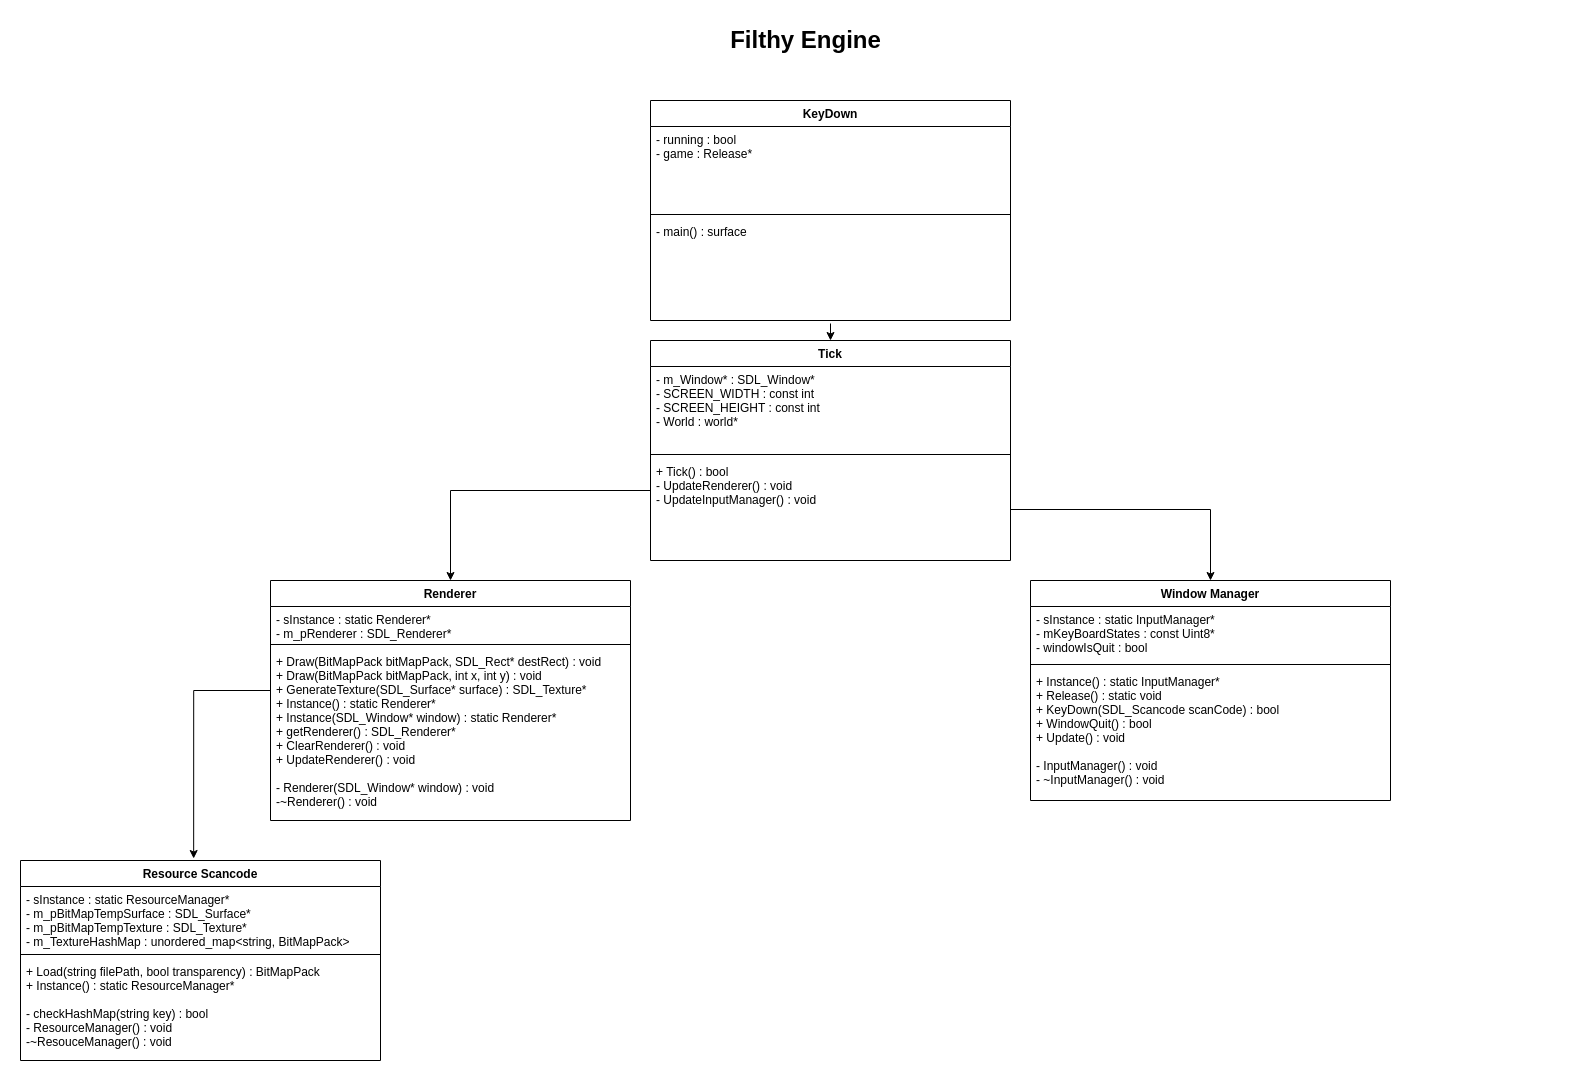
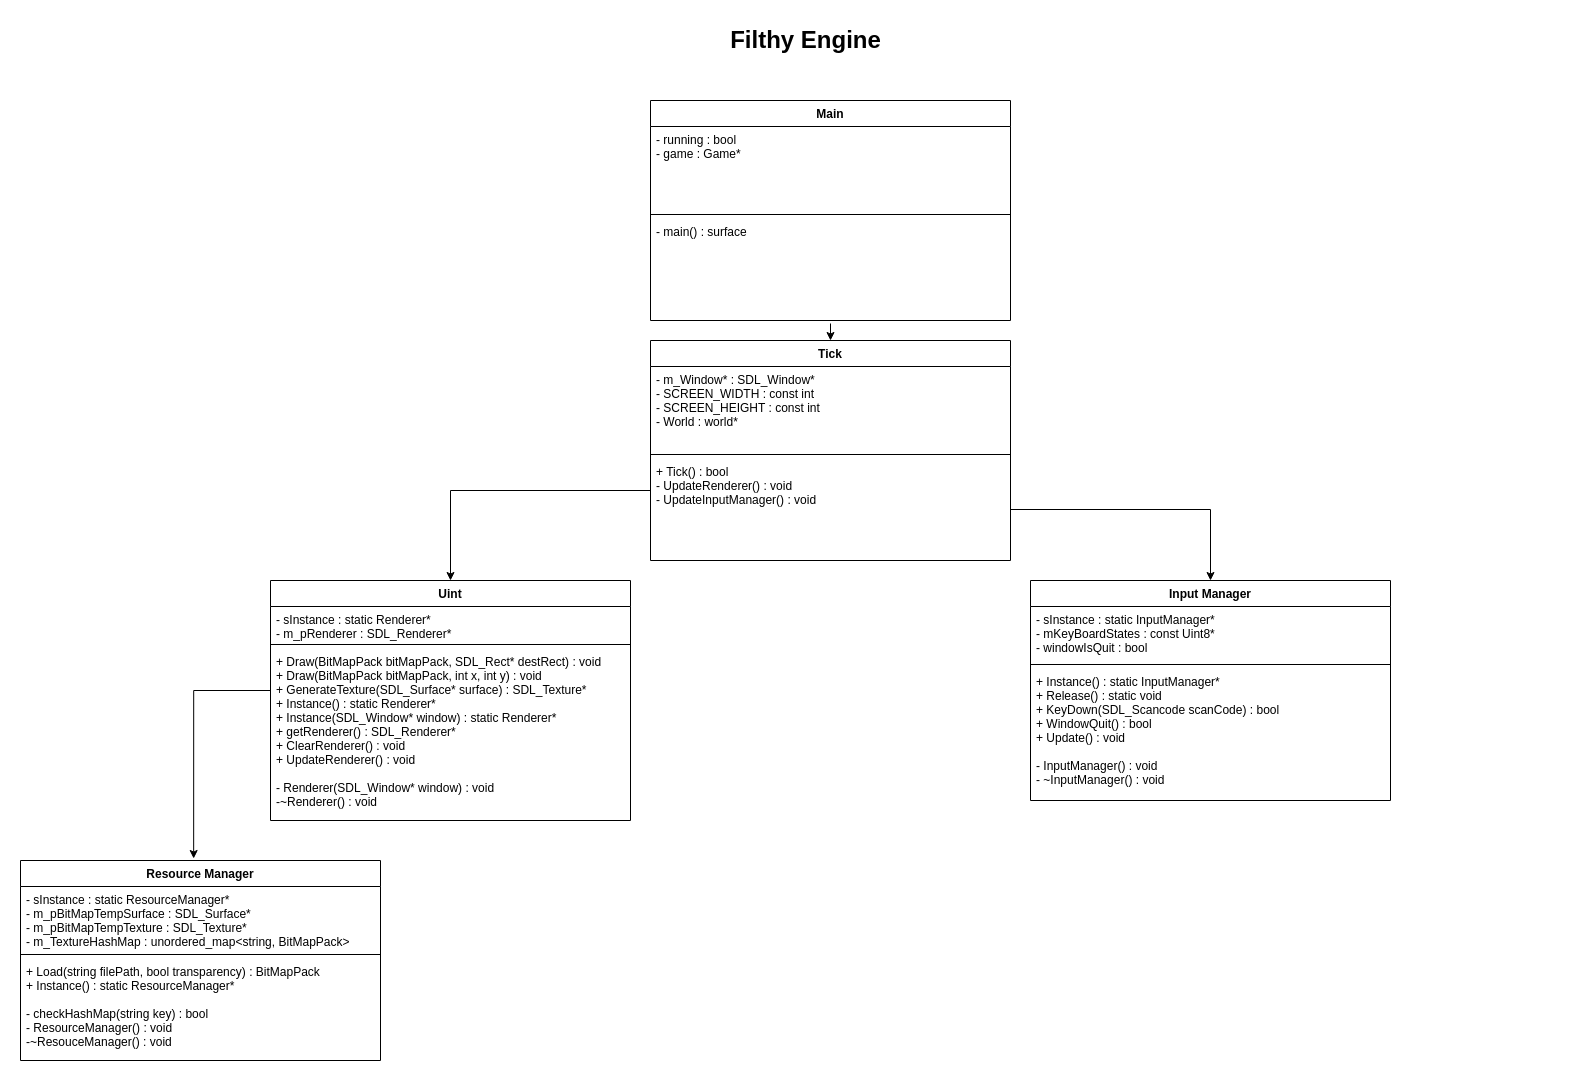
node "KeyDown": label "KeyDown" -> "Main"
node "- running : bool - game : Release*": label "- running : bool - game : Release*" -> "- running : bool - game : Game*"
node "Renderer": label "Renderer" -> "Uint"
node "Window Manager": label "Window Manager" -> "Input Manager"
node "Resource Scancode": label "Resource Scancode" -> "Resource Manager"
